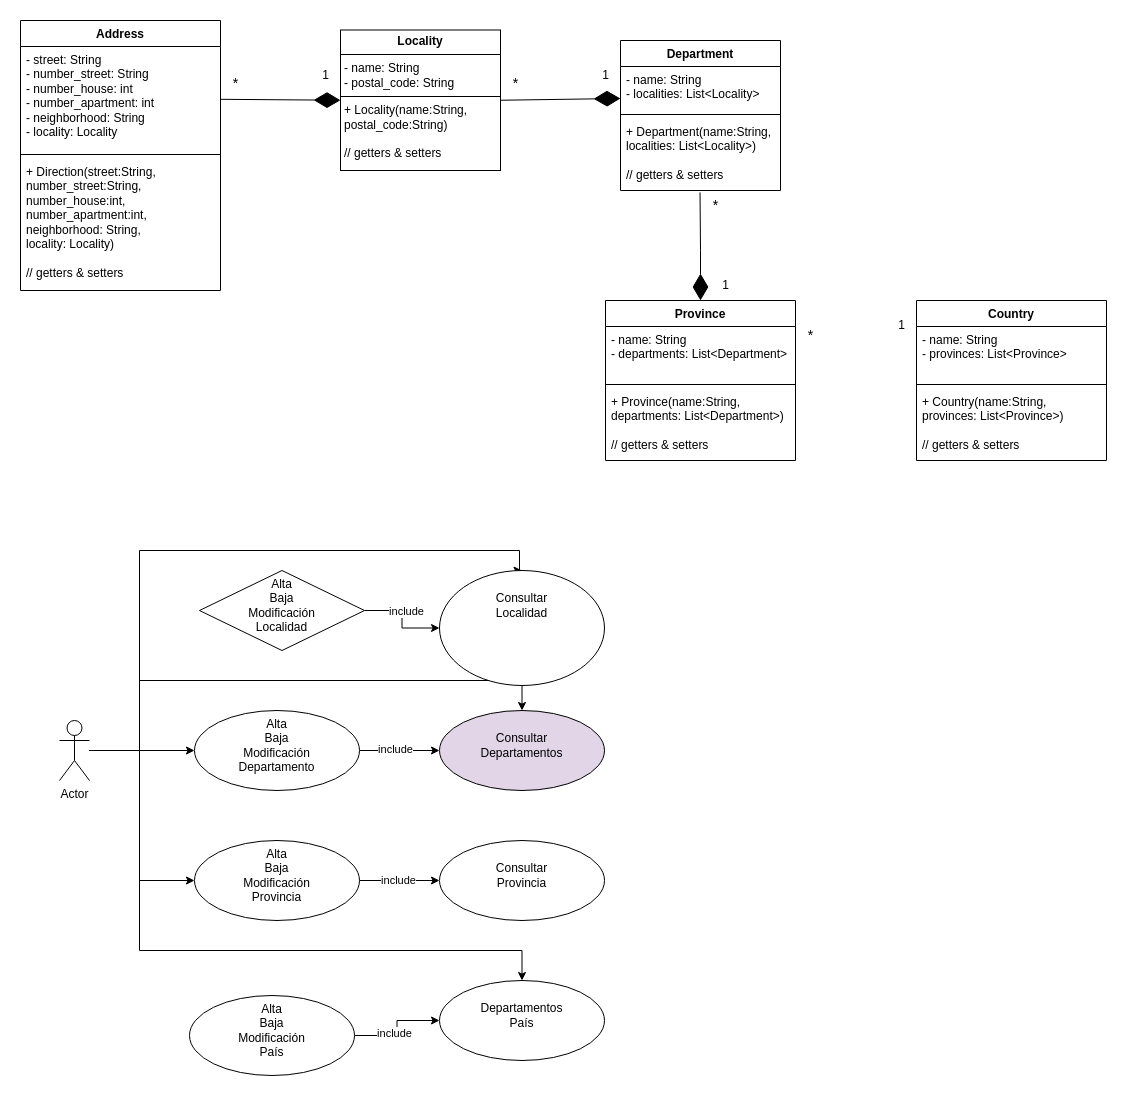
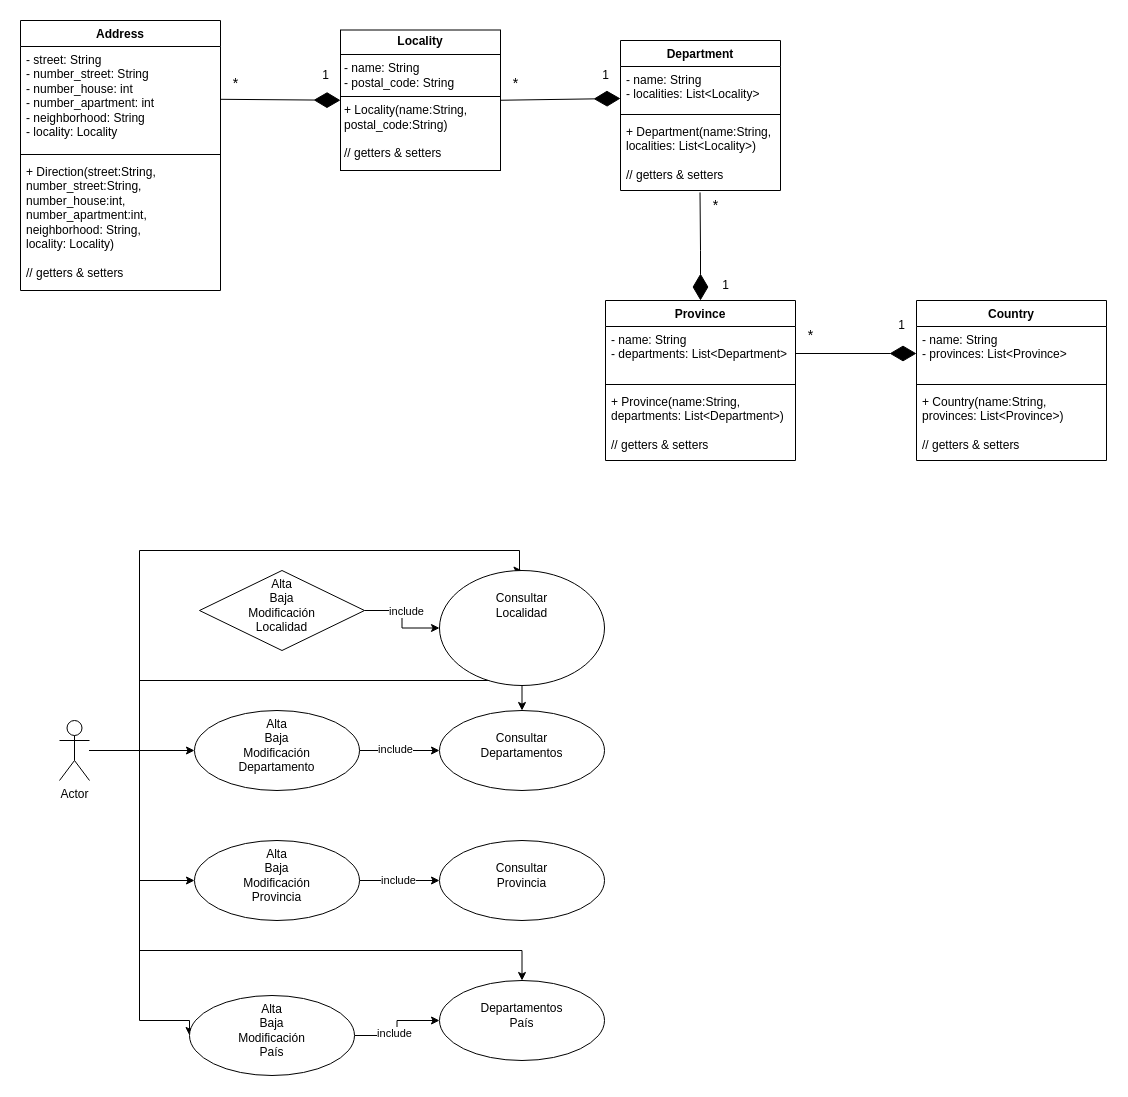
edge "- name: String - departments: List<Department>" -> "- name: String - provinces: List<Province>": added
node "Consultar Departamentos": fillcolor #e1d5e7 -> #ffffff
edge "Actor" -> "Alta Baja Modificación País": added
